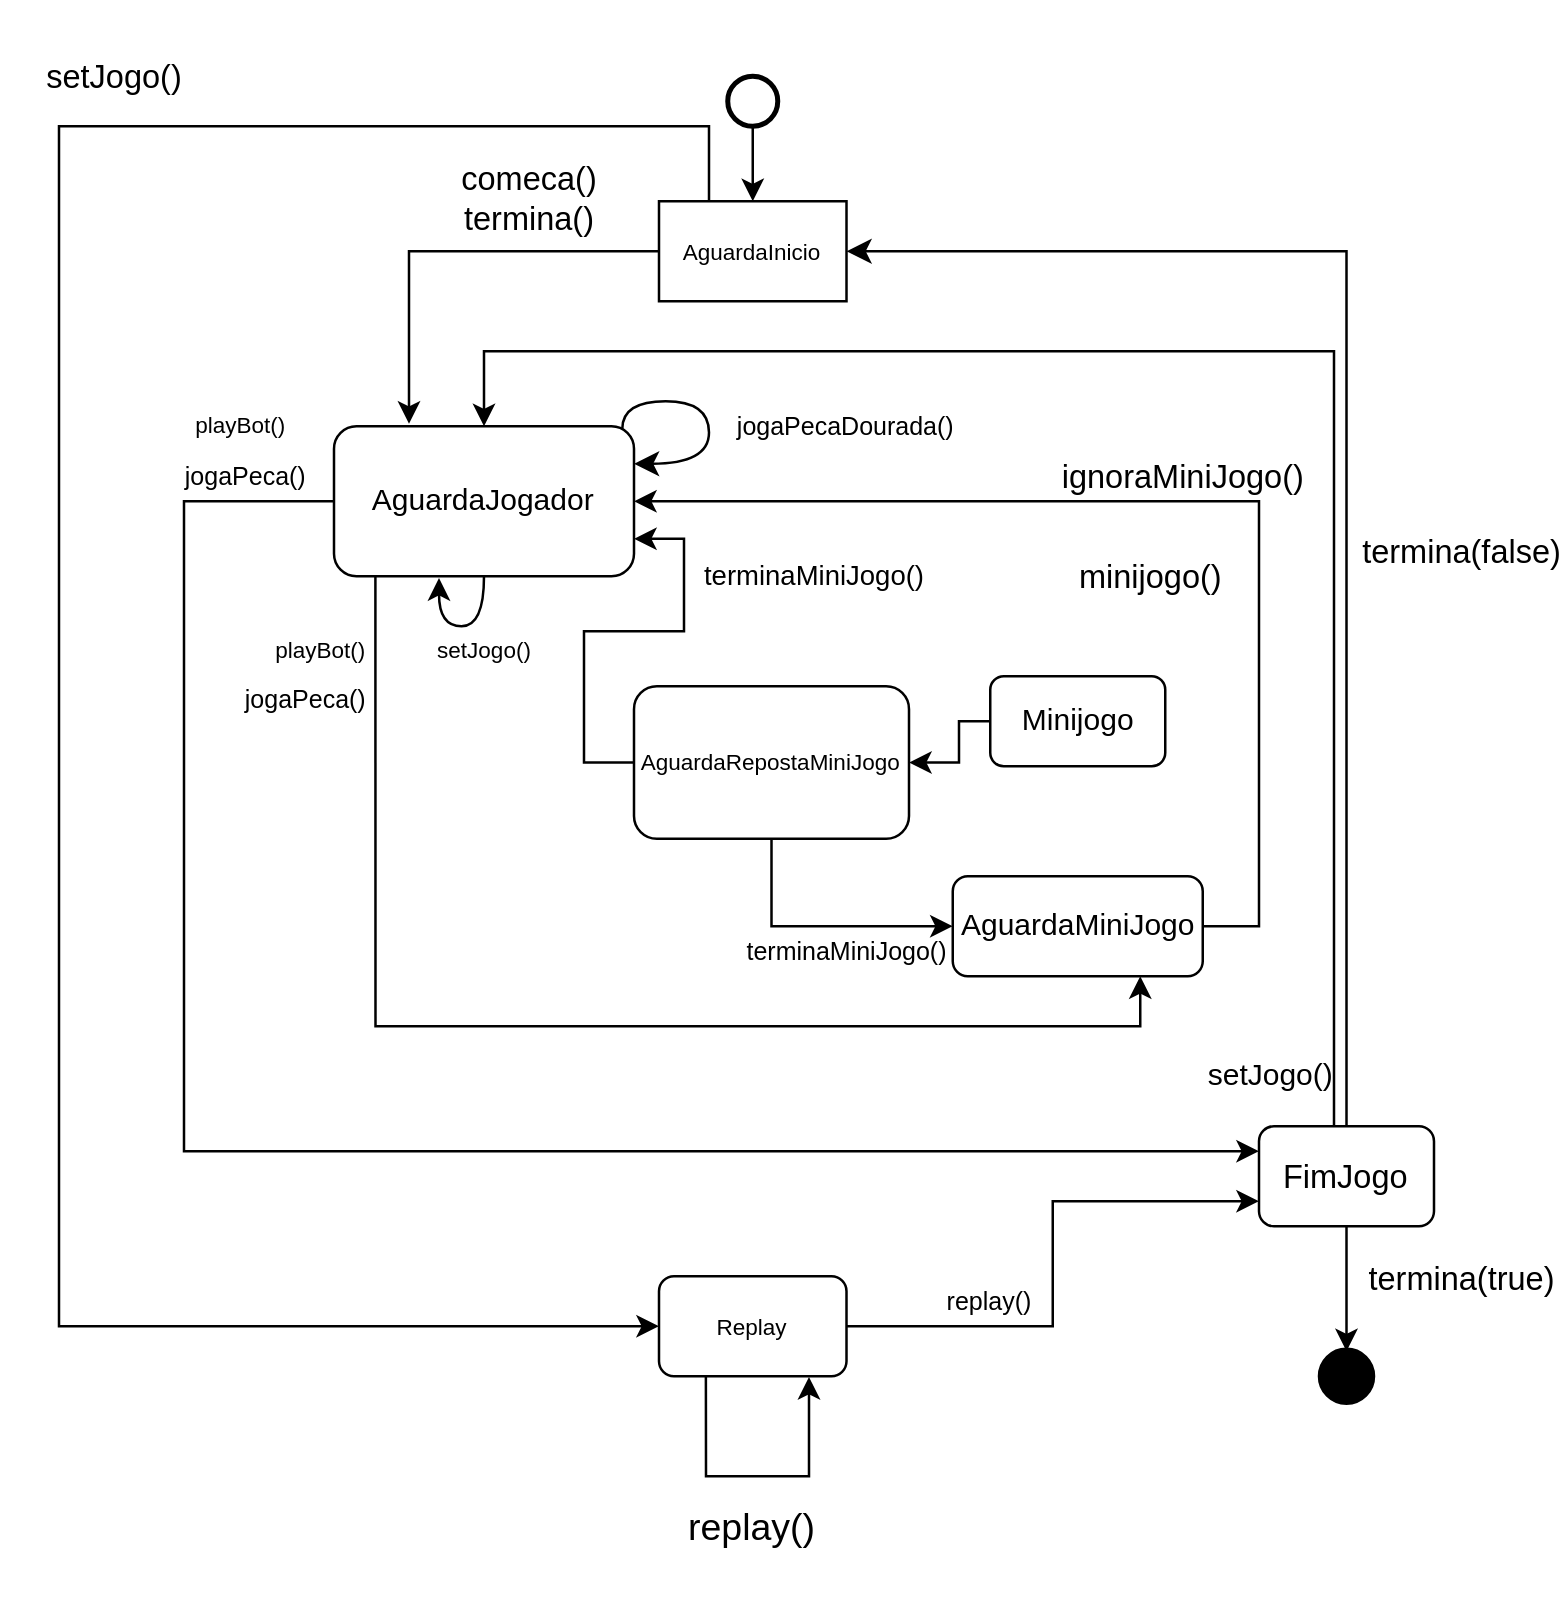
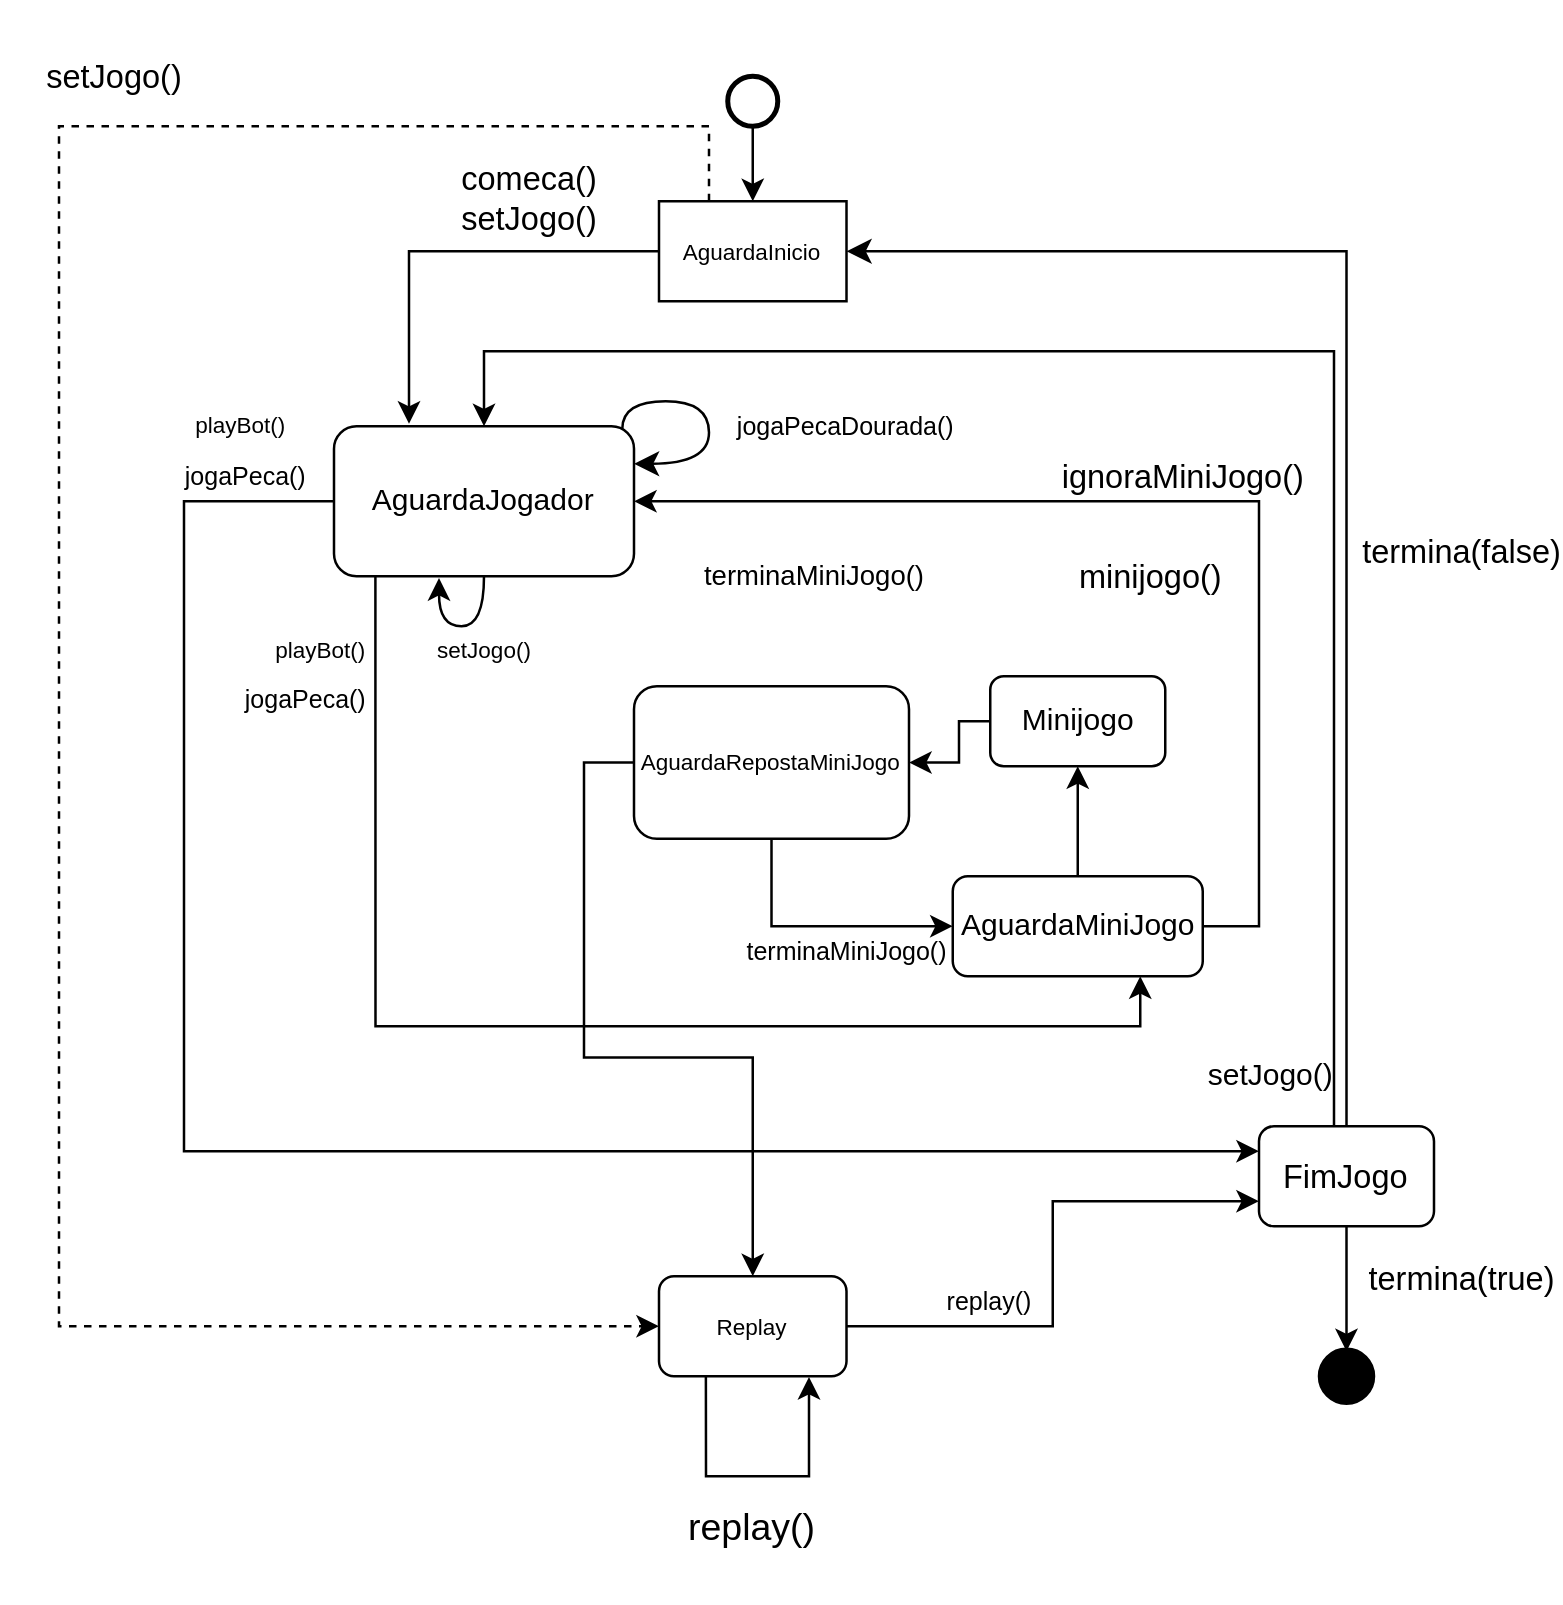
node "comeca() termina()": label "comeca() termina()" -> "comeca() setJogo()"
edge "AguardaRepostaMiniJogo" -> "AguardaJogador": now "AguardaRepostaMiniJogo" -> "Replay"
edge "AguardaInicio" -> "Replay": style solid -> dashed
edge "AguardaMiniJogo" -> "Minijogo": added
